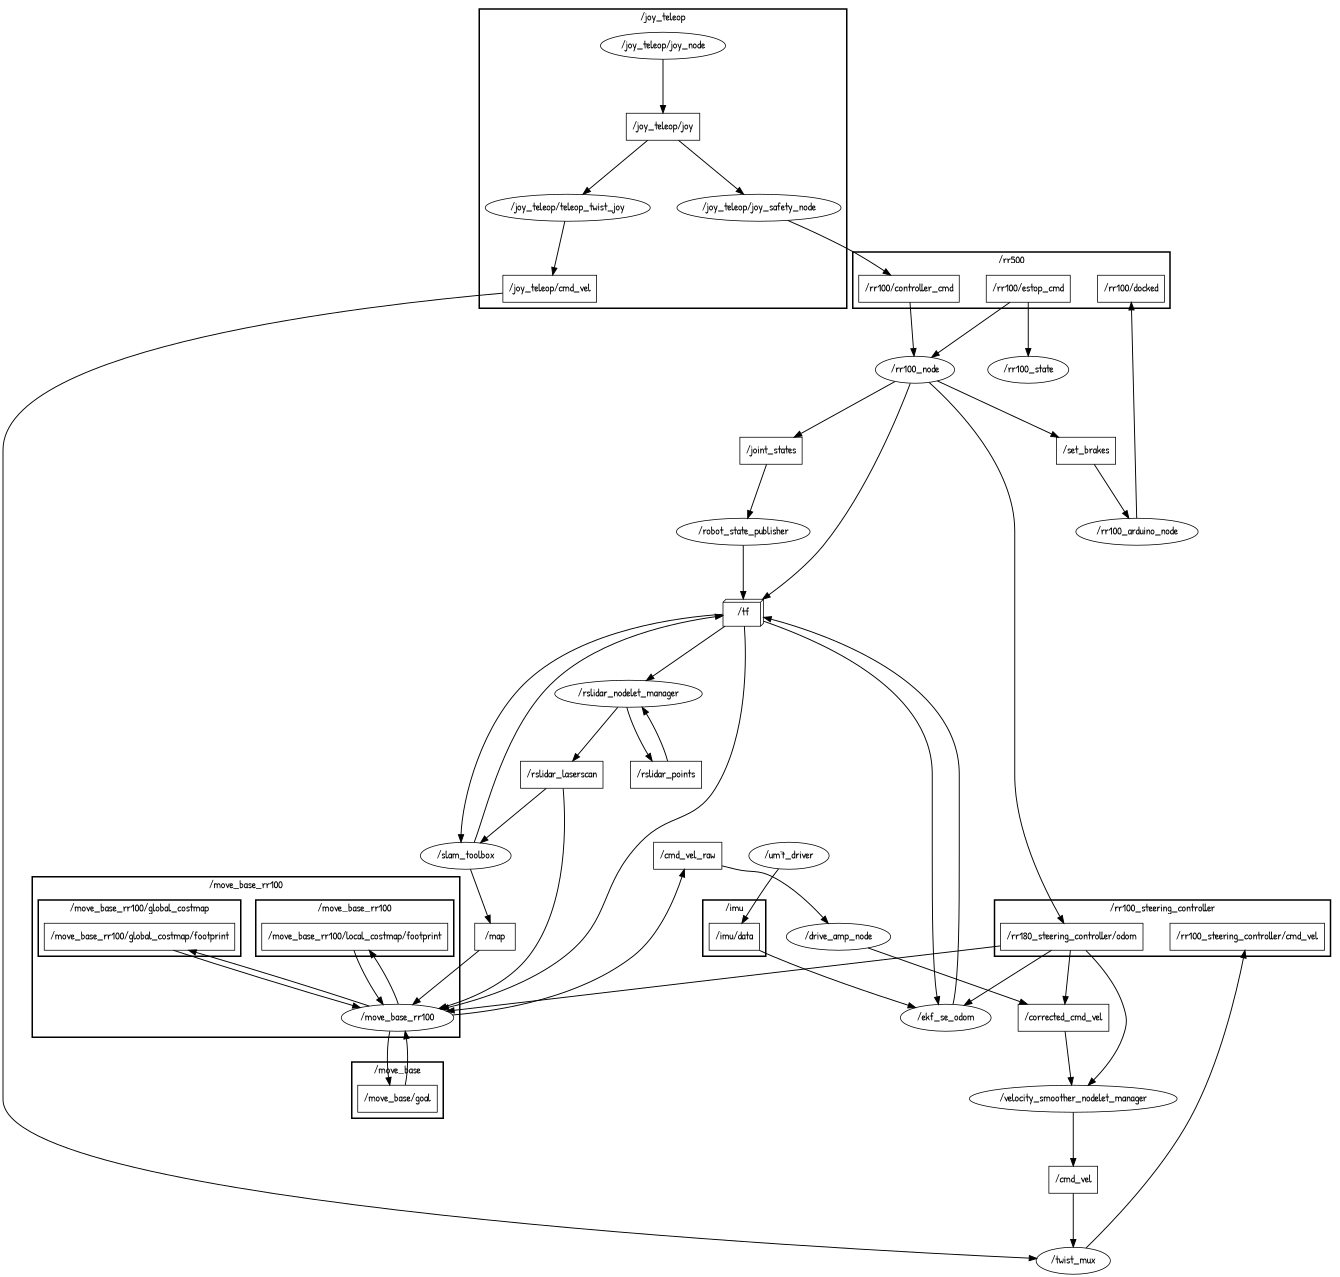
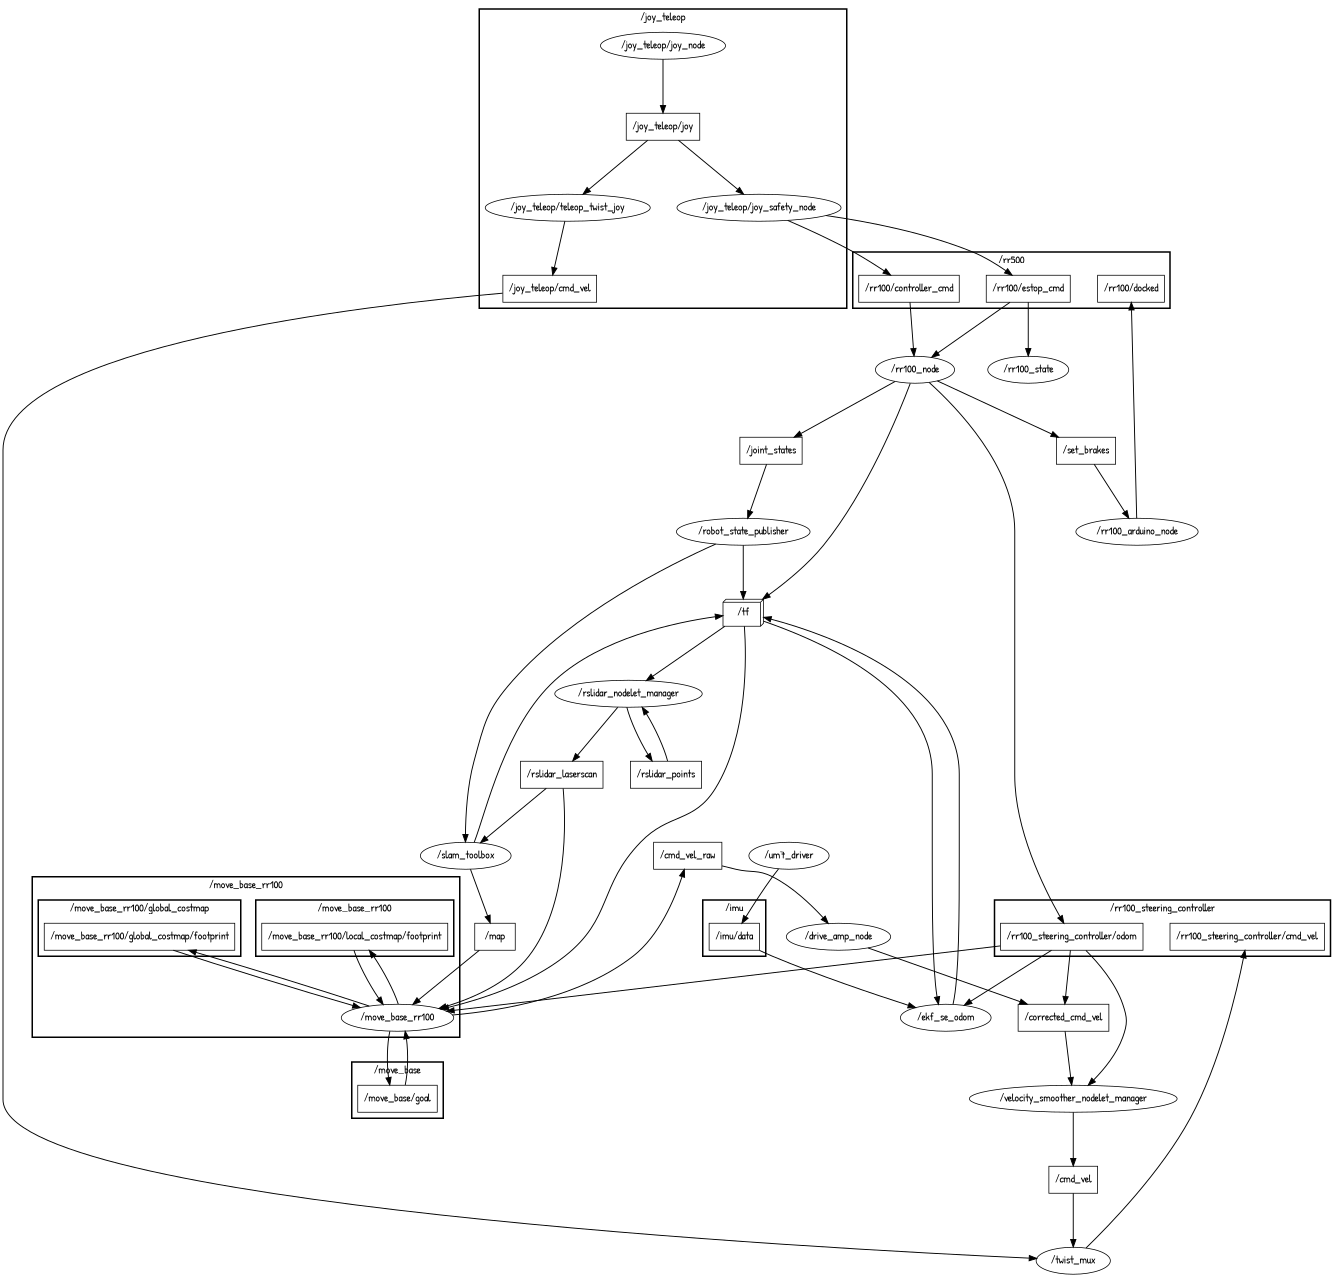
edge "/joy_teleop/joy_safety_node" -> "/rr100/estop_cmd": added
edge "/tf" -> "/slam_toolbox": now "/robot_state_publisher" -> "/slam_toolbox"
node "/rr180_steering_controller/odom": label "/rr180_steering_controller/odom" -> "/rr100_steering_controller/odom"
